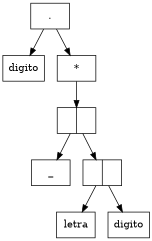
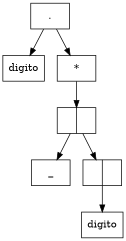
node "letra": removed
